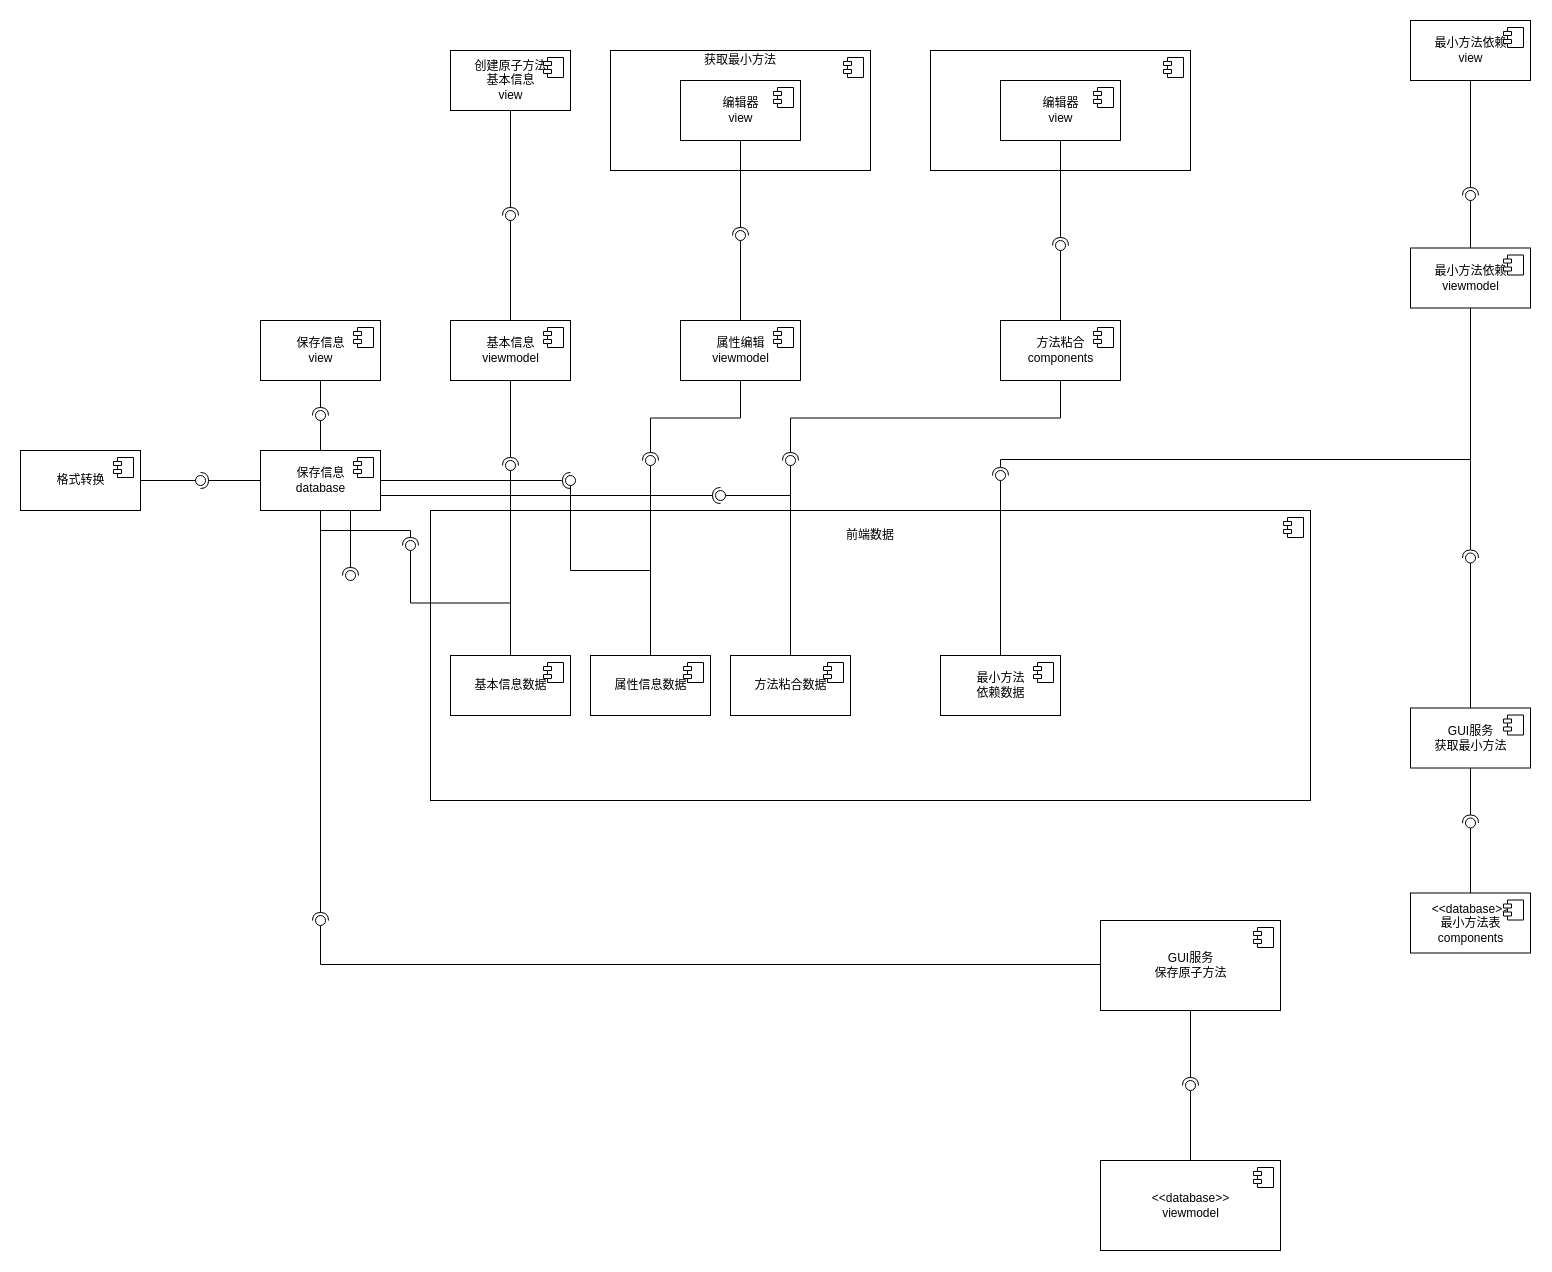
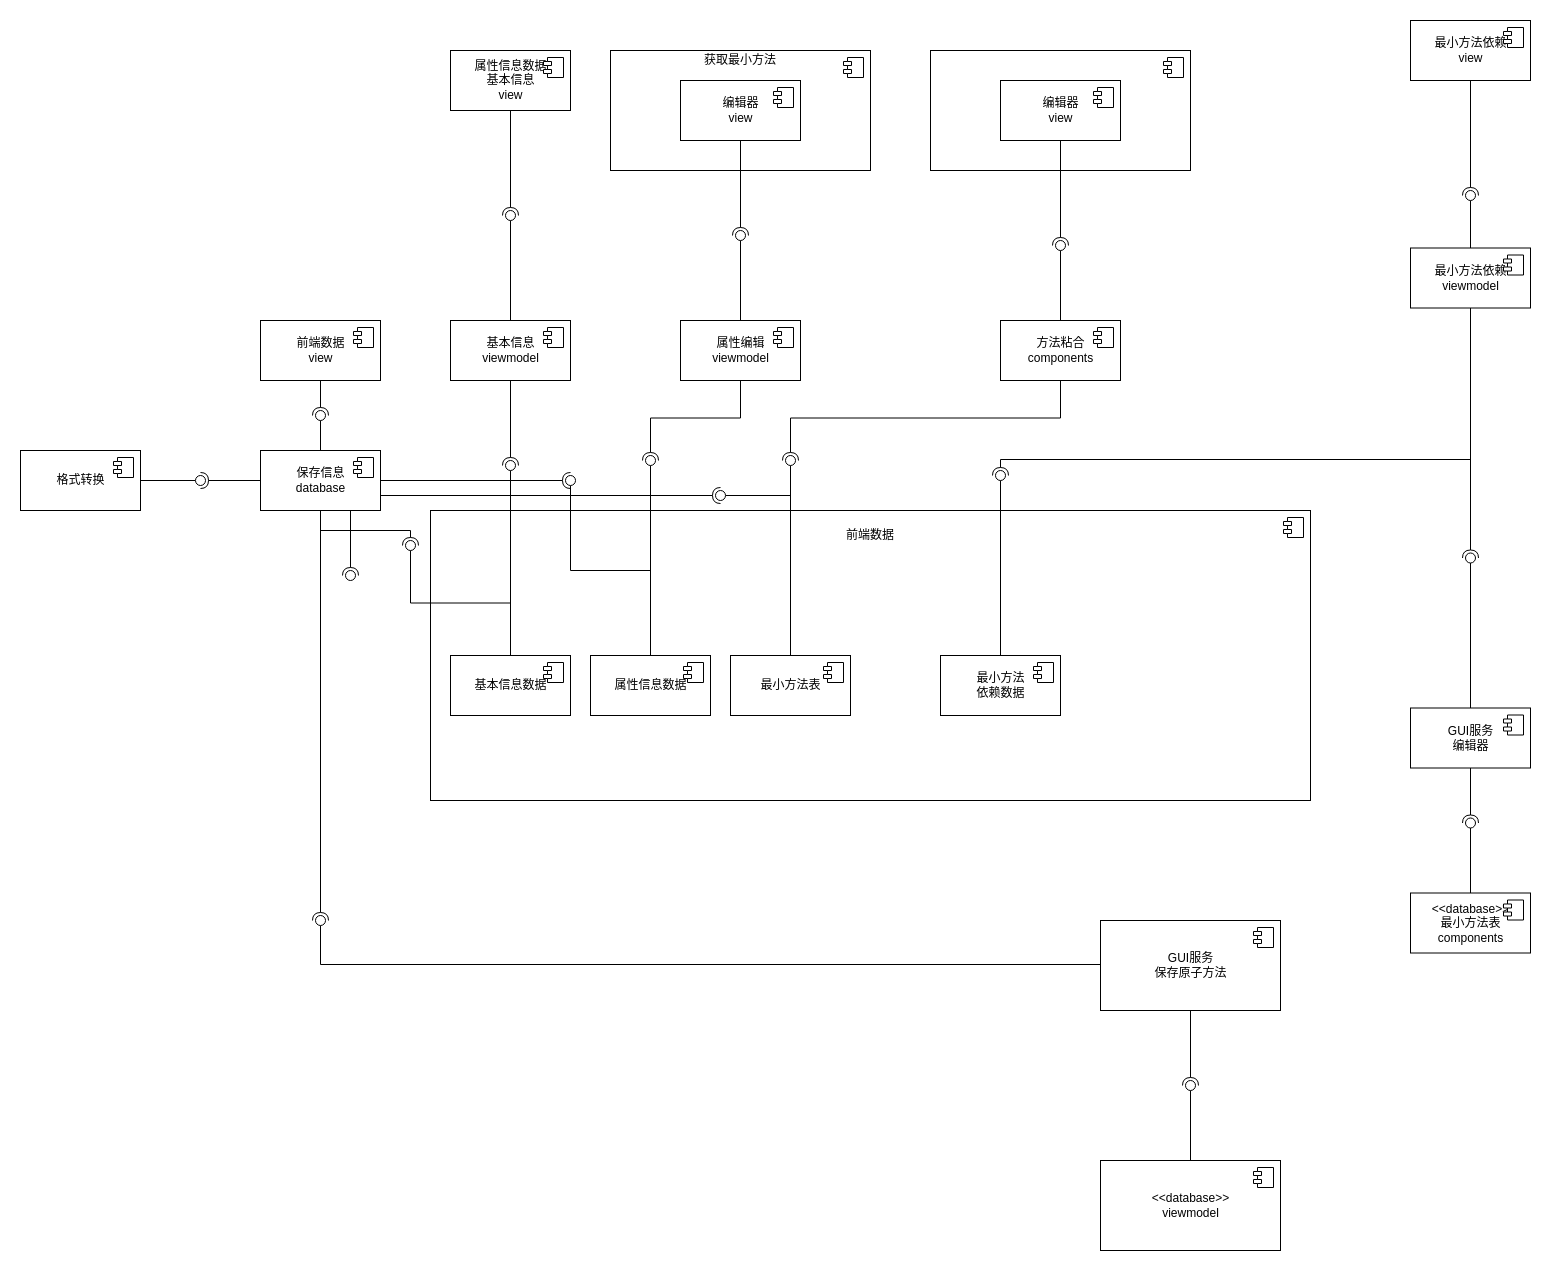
node "创建原子方法 基本信息 view": label "创建原子方法 基本信息 view" -> "属性信息数据 基本信息 view"
node "保存信息 view": label "保存信息 view" -> "前端数据 view"
node "方法粘合数据": label "方法粘合数据" -> "最小方法表"
node "GUI服务 获取最小方法": label "GUI服务 获取最小方法" -> "GUI服务 编辑器"
